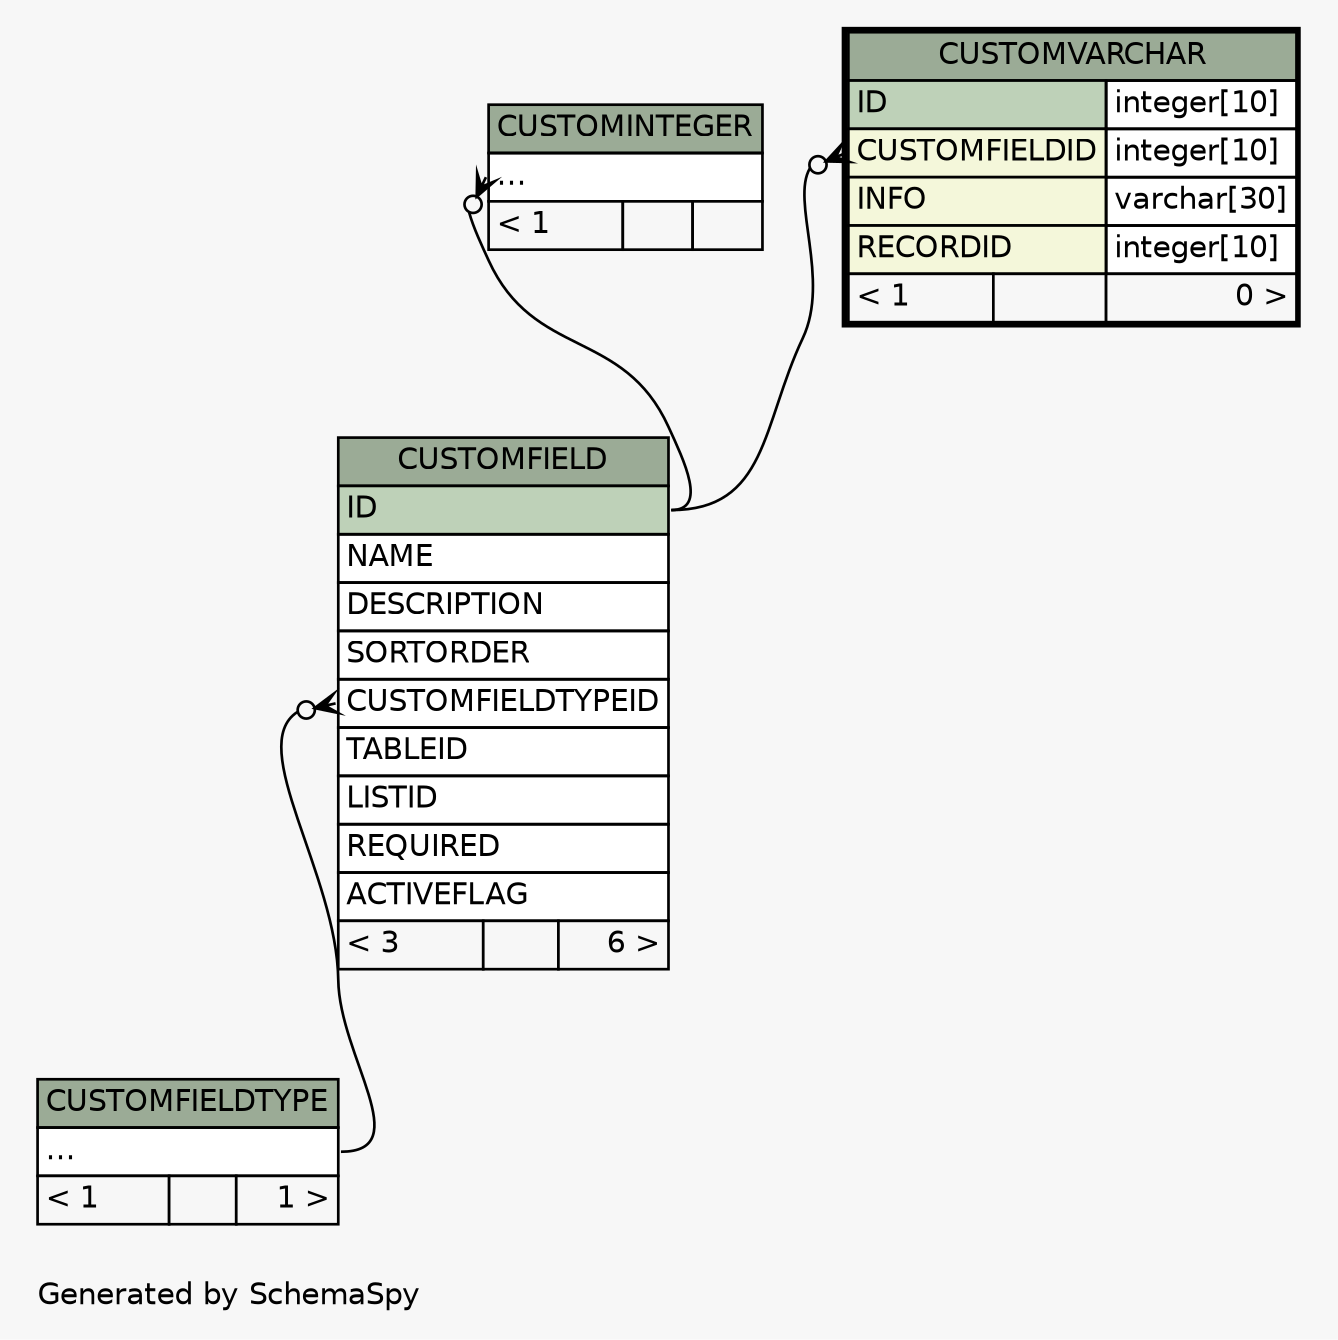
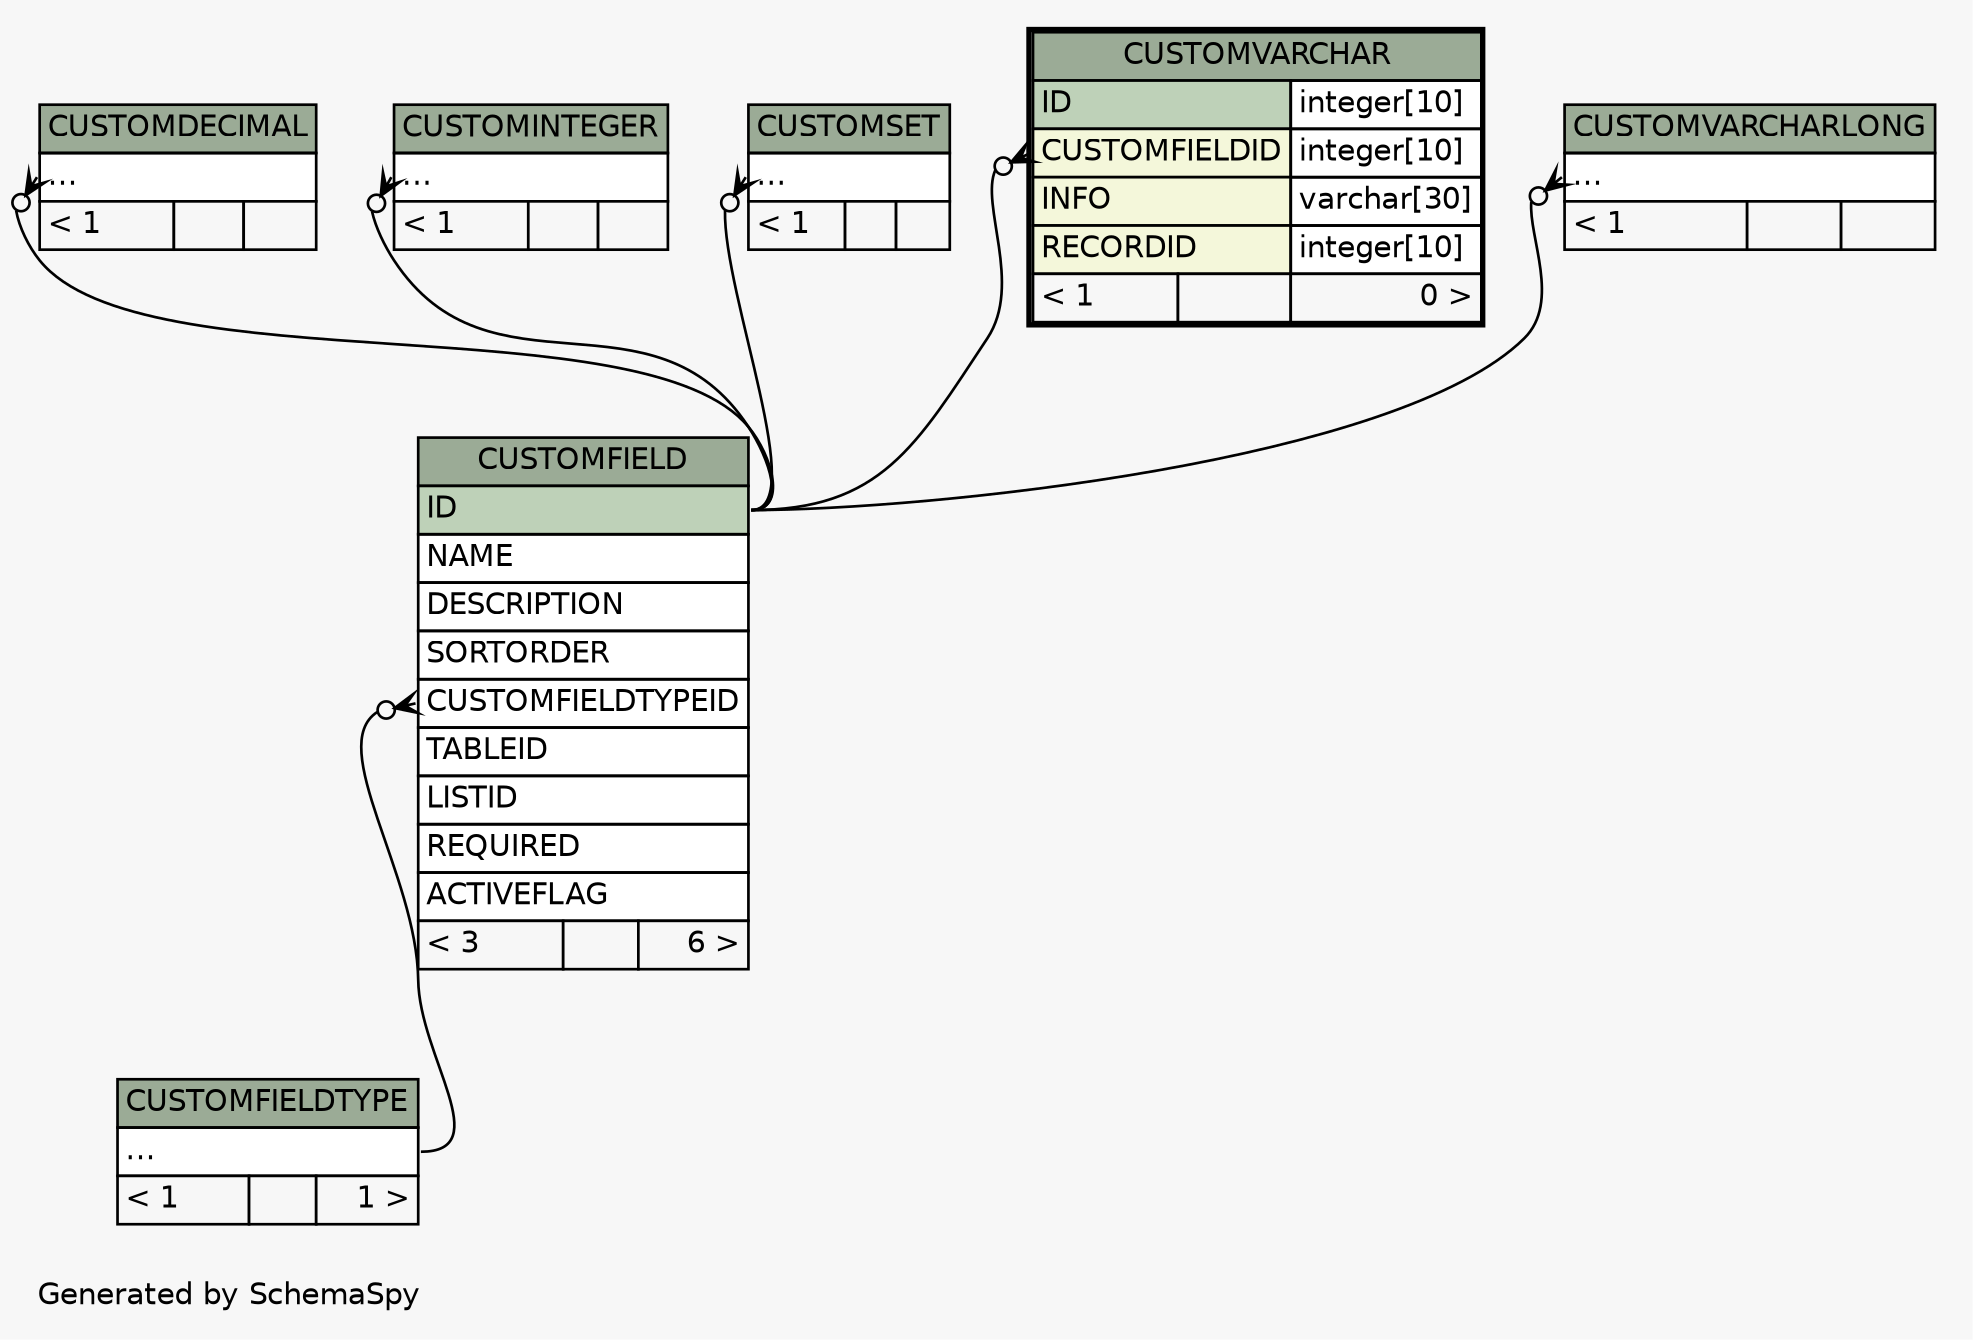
node "CUSTOMDECIMAL": added
node "CUSTOMSET": added
node "CUSTOMVARCHARLONG": added
